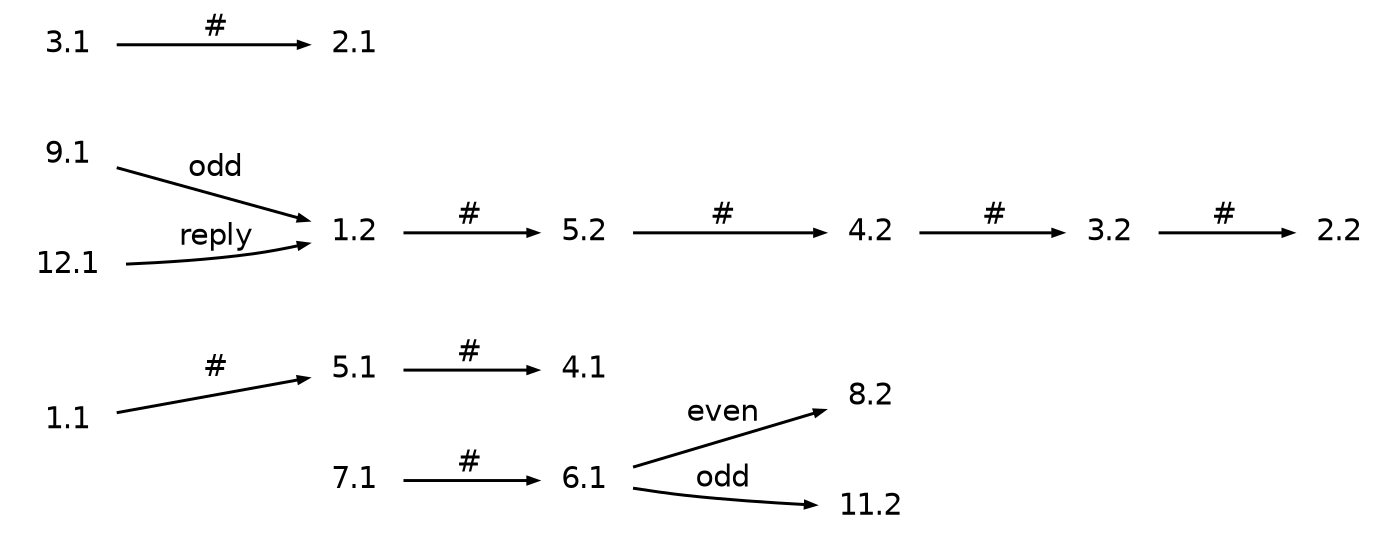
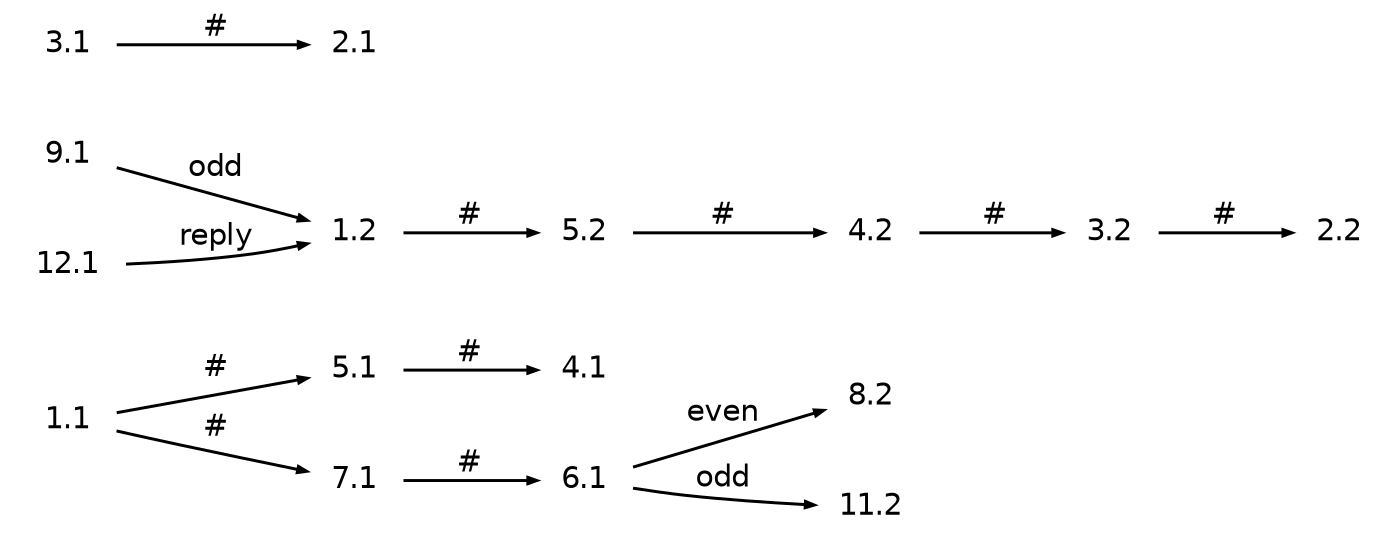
edge "1.1" -> "7.1": added, label "#"
